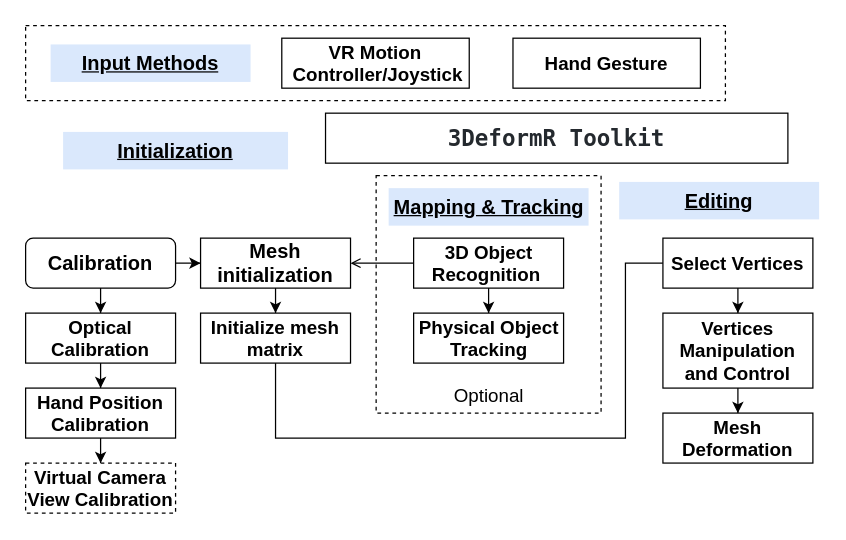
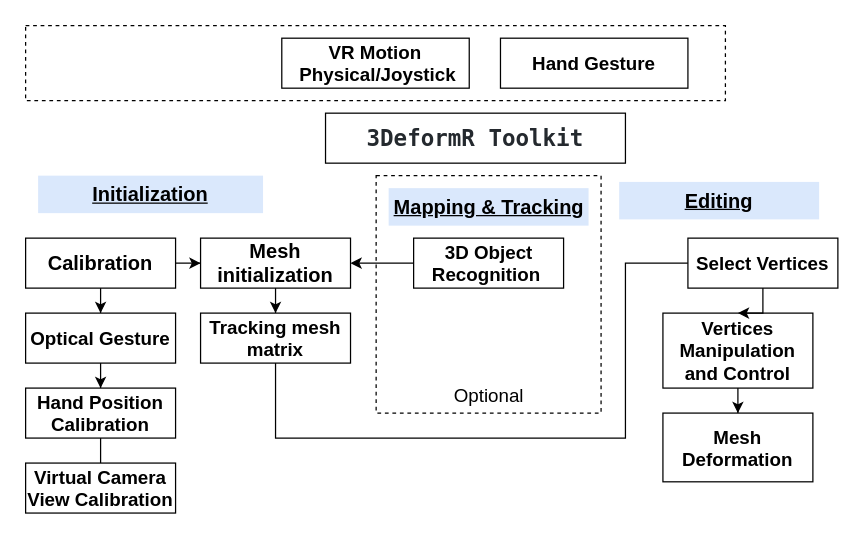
node "Input Methods": removed
node "VR Motion Controller/Joystick": label "VR Motion Controller/Joystick" -> "VR Motion Physical/Joystick"
node "Hand Gesture": moved (607, 63) -> (594, 63)
node "3DeformR Toolkit": size 463x50 -> 300x50
node "Initialization": moved (176, 151) -> (151, 194)
node "Calibration": shape rounded rectangle -> rectangle
edge "3D Object Recognition" -> "Mesh initialization": arrowhead open -> classic
node "Select Vertices": moved (738, 263) -> (763, 263)
edge "3D Object Recognition" -> "Physical Object Tracking": removed
node "Optical Calibration": label "Optical Calibration" -> "Optical Gesture"
node "Initialize mesh matrix": label "Initialize mesh matrix" -> "Tracking mesh matrix"
node "Physical Object Tracking": removed
node "Mesh Deformation": size 150x50 -> 150x69
edge "Hand Position Calibration" -> "Virtual Camera View Calibration": arrowhead classic -> none
node "Virtual Camera View Calibration": style dashed -> solid
